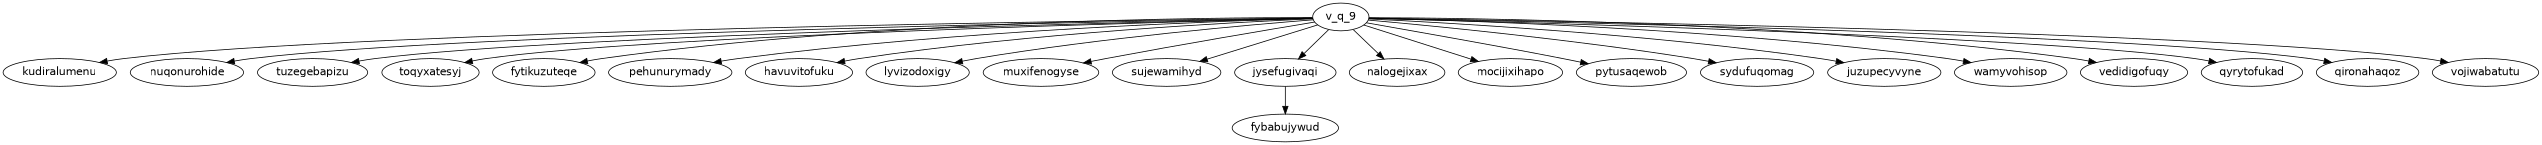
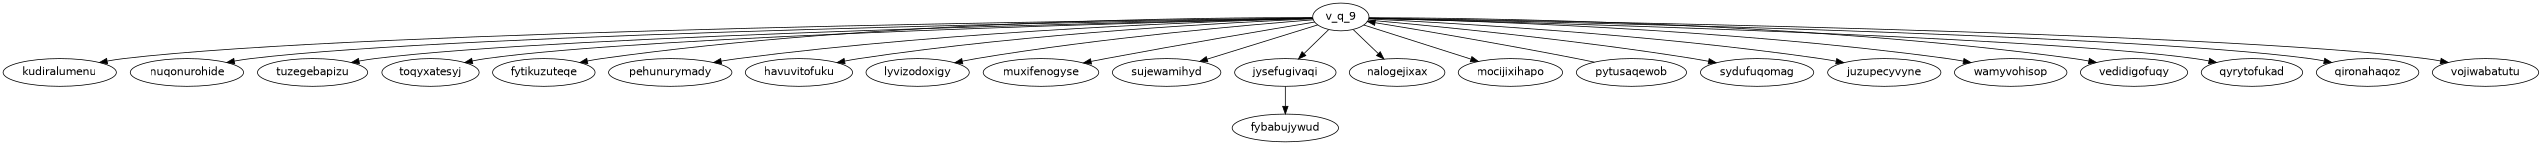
edge "v_q_9" -> "pytusaqewob": reversed
